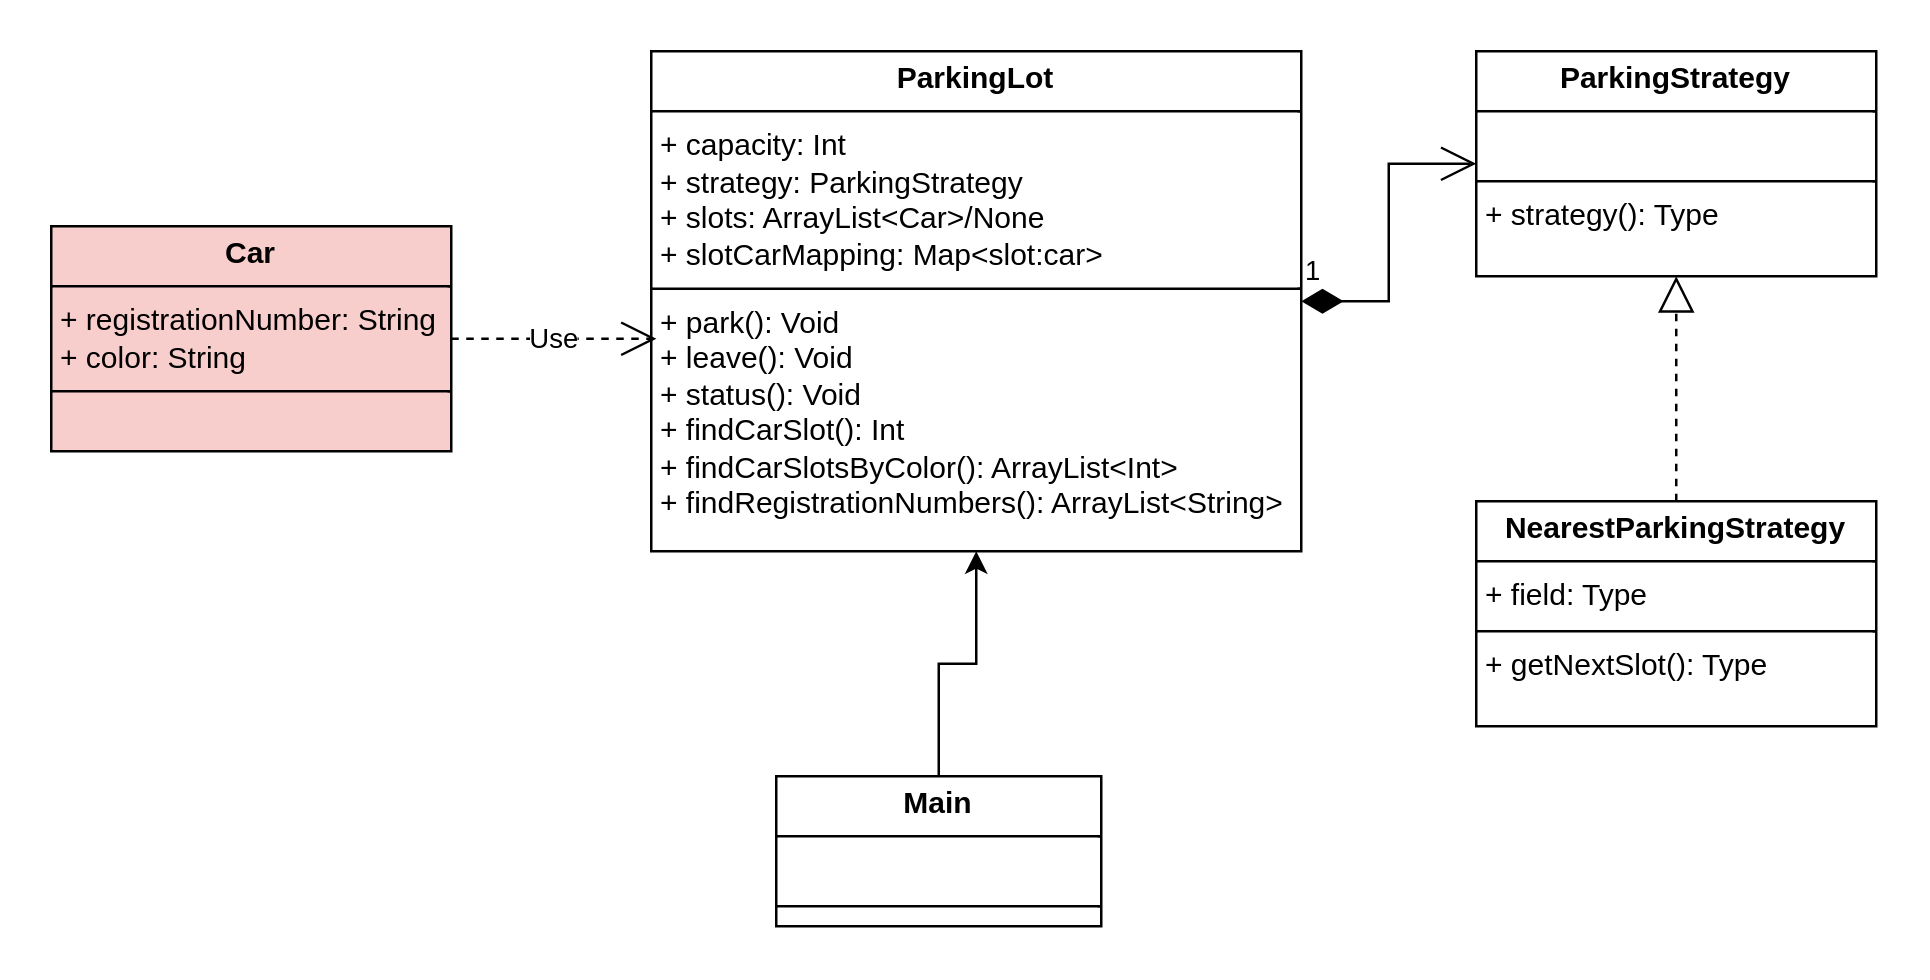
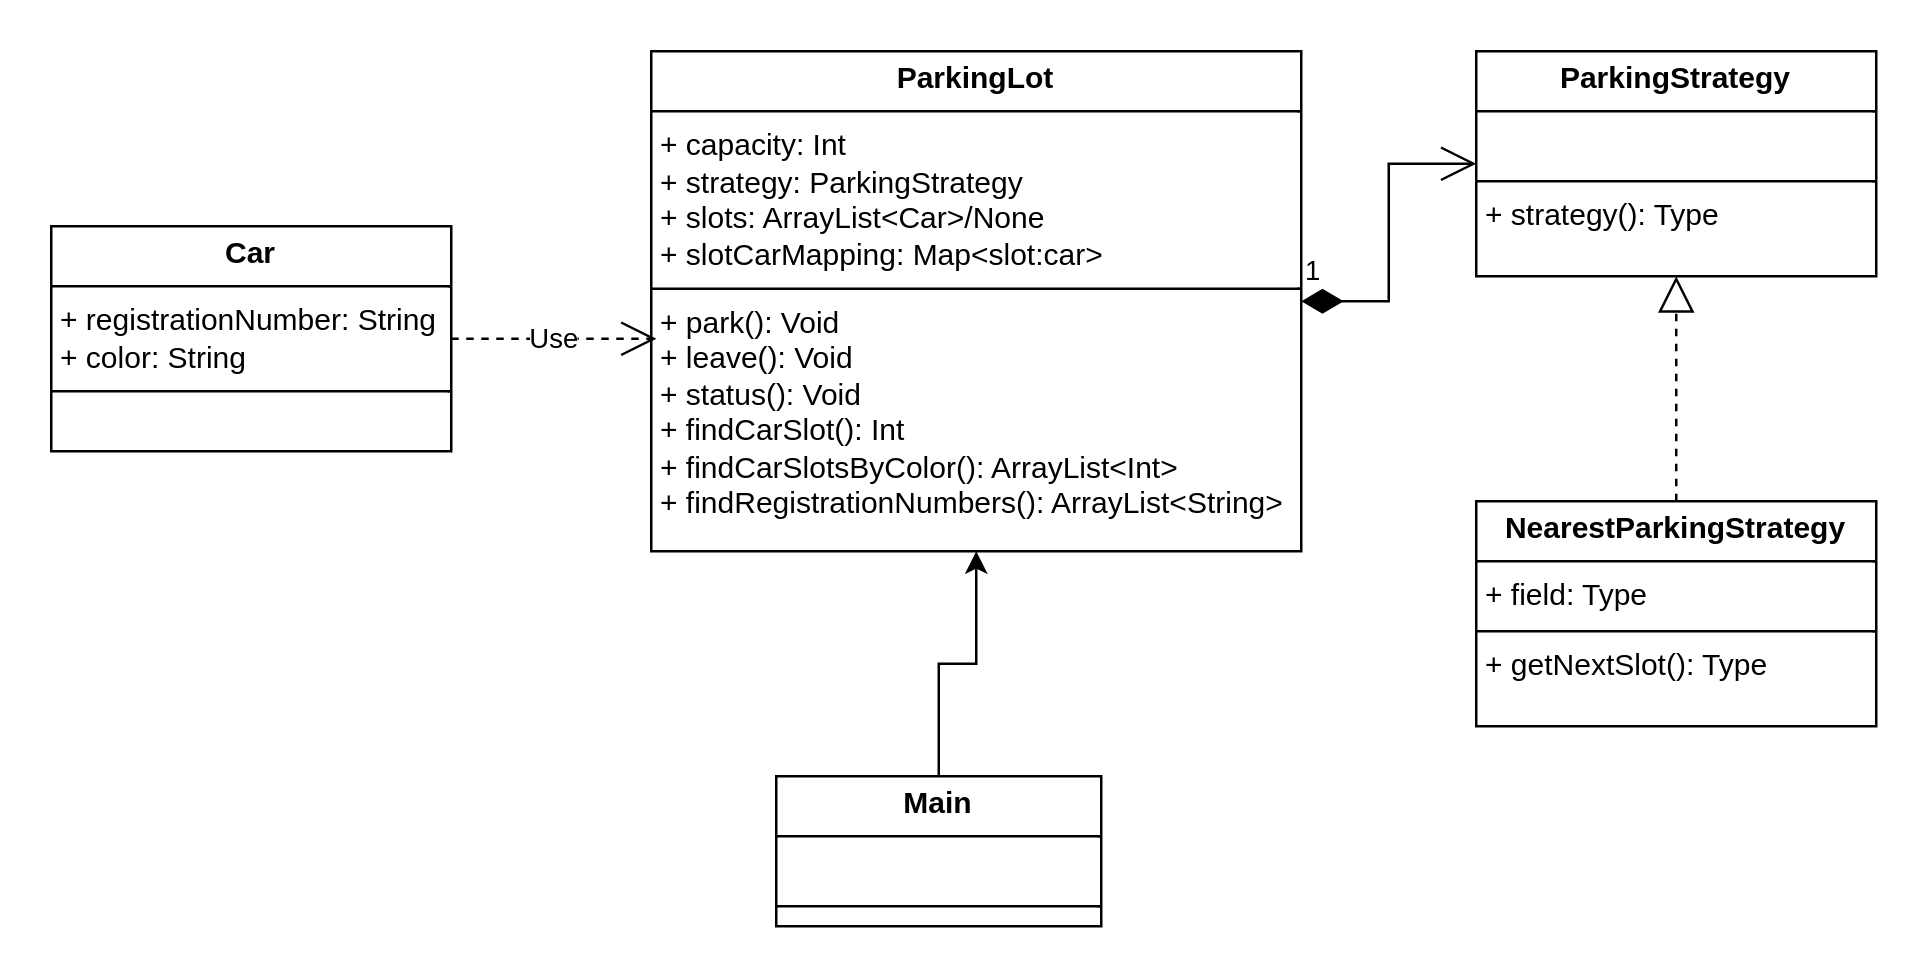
node "Car + registrationNumber: String + color: String": fillcolor #f8cecc -> #ffffff
